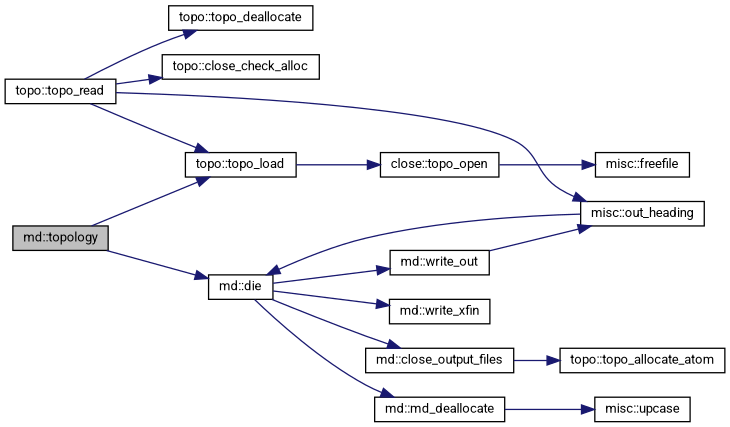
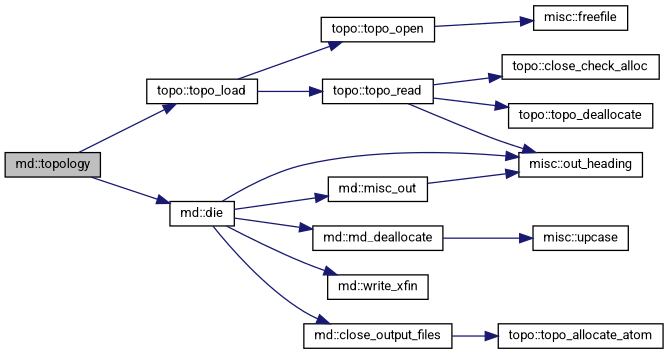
edge "topo::topo_read" -> "topo::topo_load": reversed
node "close::topo_open": label "close::topo_open" -> "topo::topo_open"
edge "misc::out_heading" -> "md::die": reversed
node "md::write_out": label "md::write_out" -> "md::misc_out"
